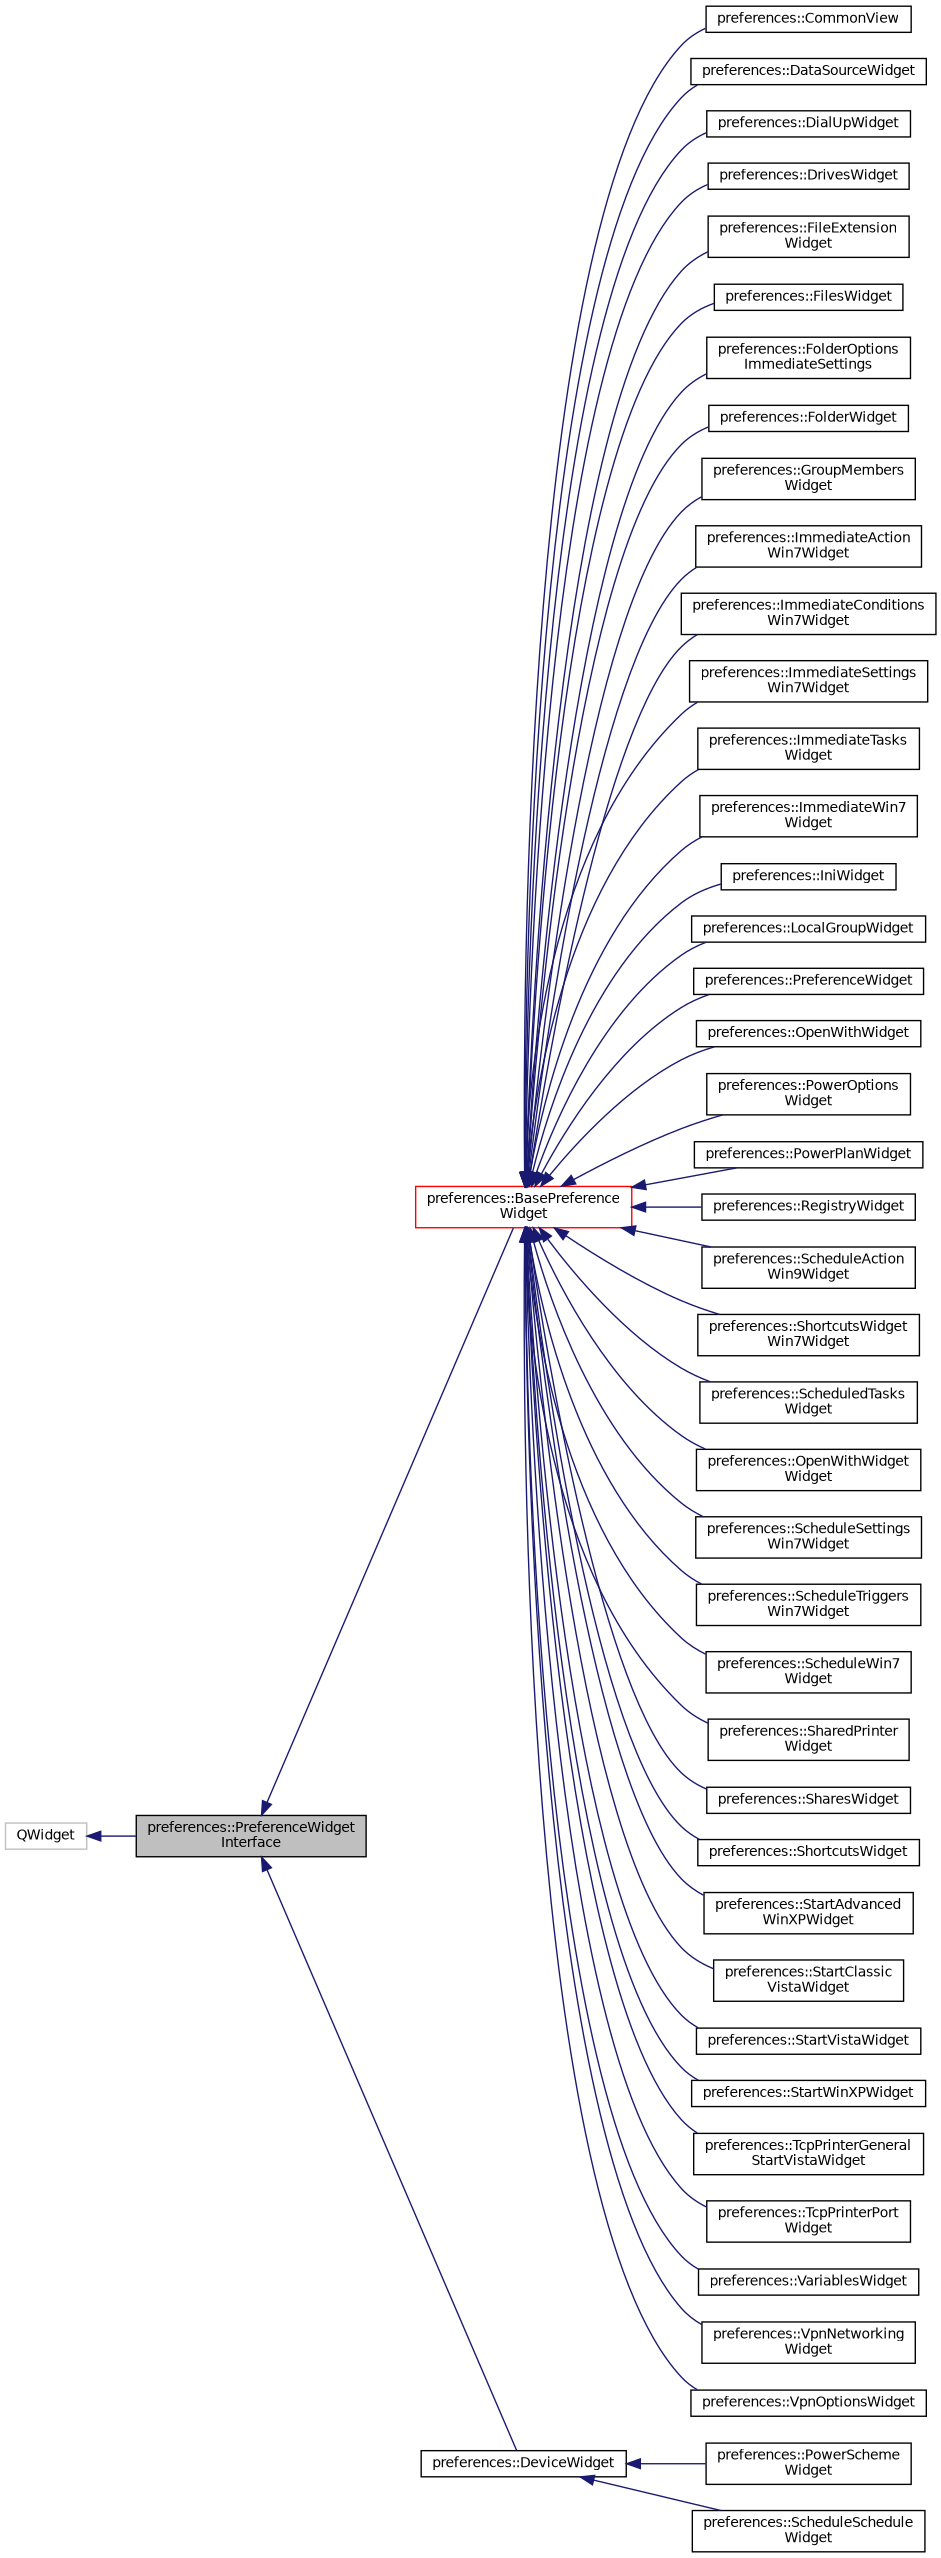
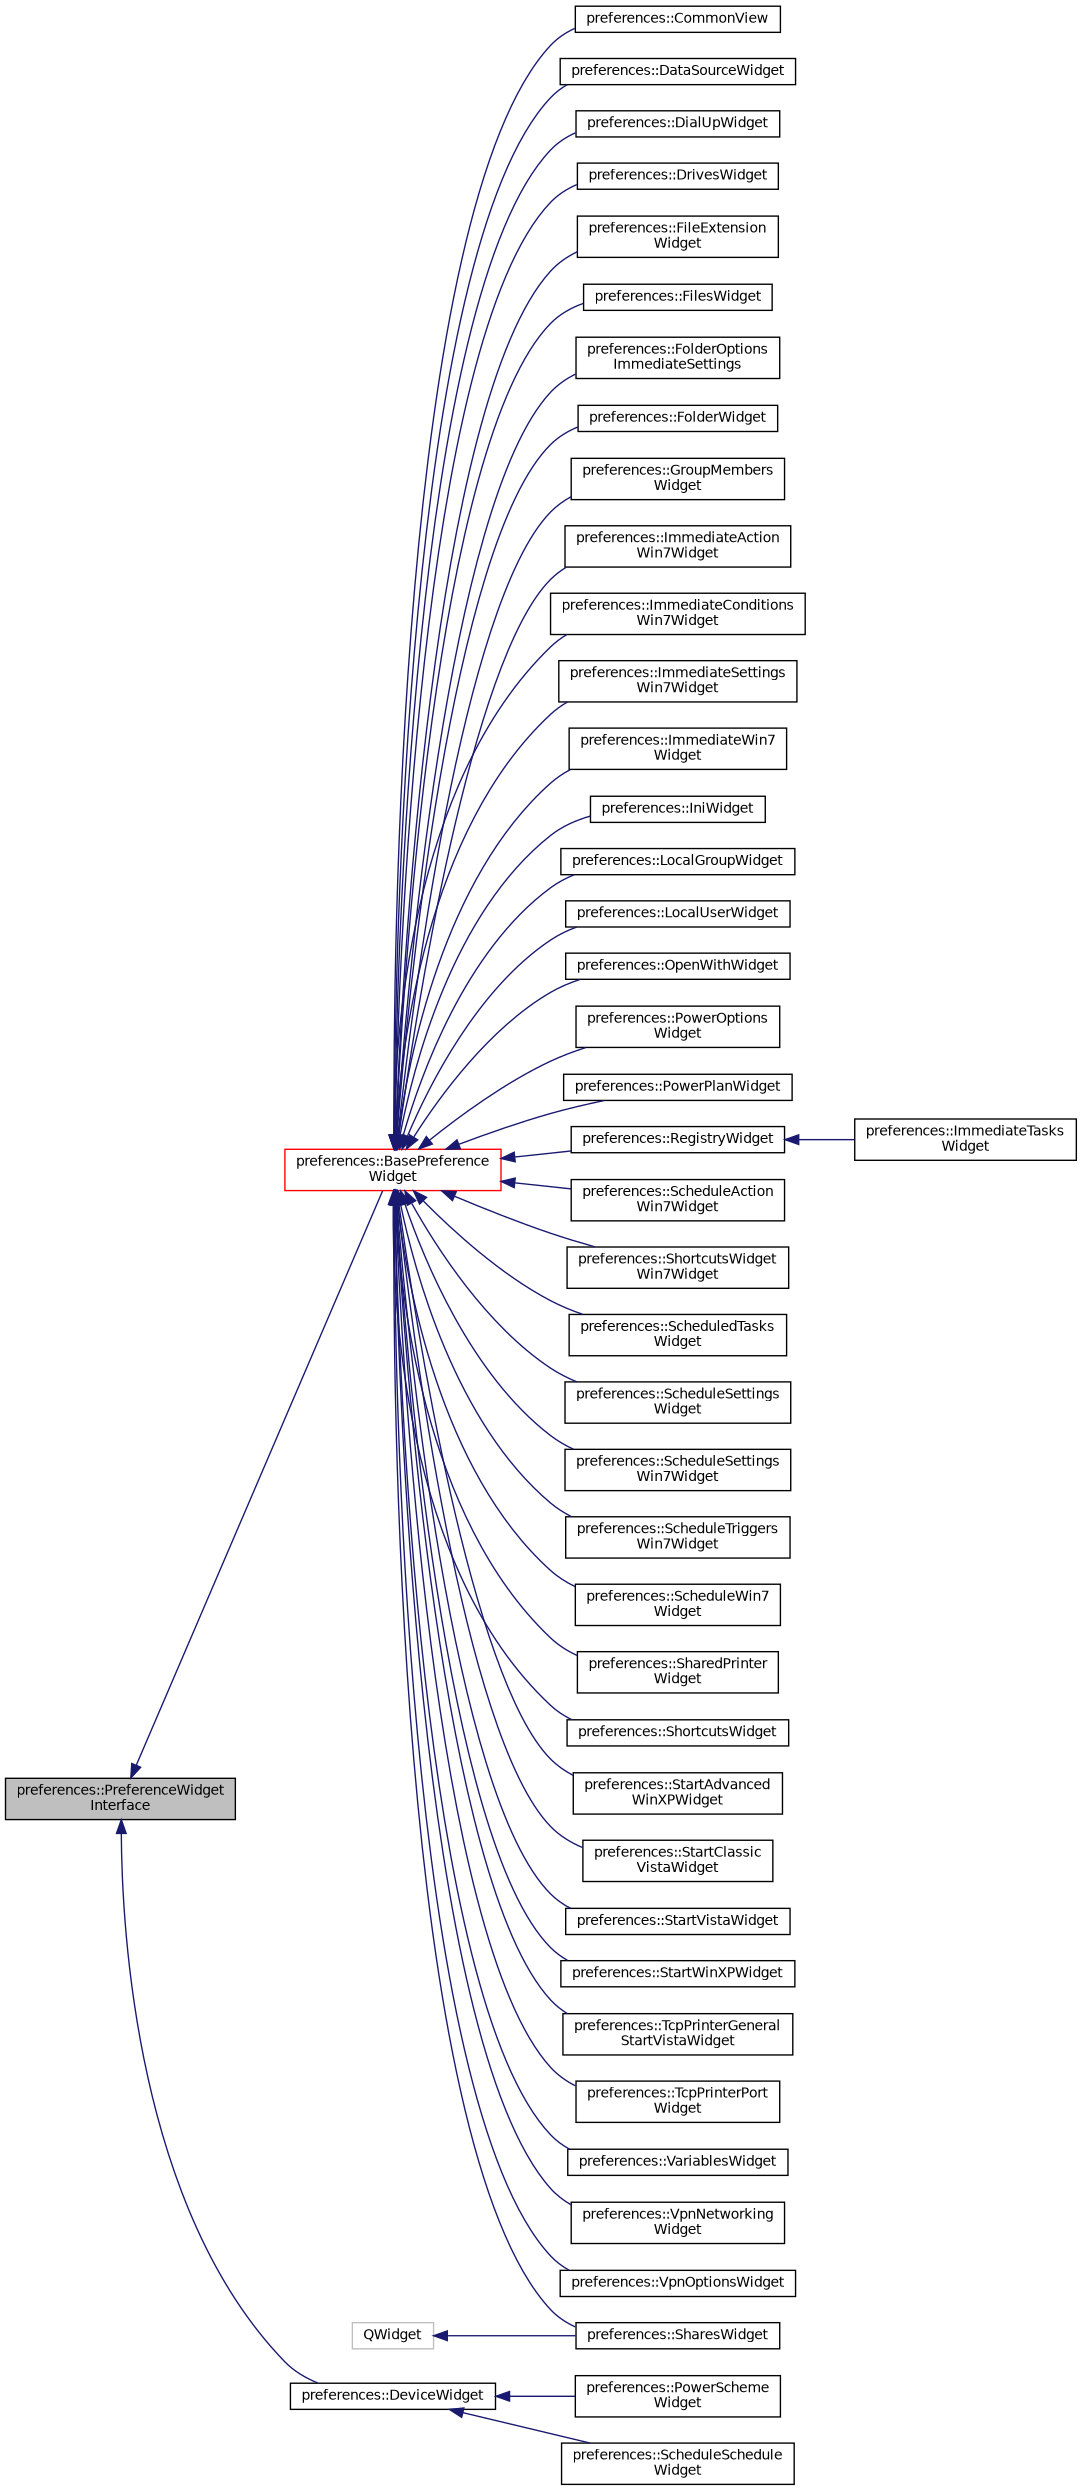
edge "preferences::ImmediateTasks Widget" -> "preferences::BasePreference Widget": now "preferences::ImmediateTasks Widget" -> "preferences::RegistryWidget"
node "preferences::PreferenceWidget": label "preferences::PreferenceWidget" -> "preferences::LocalUserWidget"
node "preferences::ScheduleAction Win9Widget": label "preferences::ScheduleAction Win9Widget" -> "preferences::ScheduleAction Win7Widget"
node "preferences::OpenWithWidget Widget": label "preferences::OpenWithWidget Widget" -> "preferences::ScheduleSettings Widget"
edge "preferences::PreferenceWidget Interface" -> "QWidget": now "preferences::SharesWidget" -> "QWidget"
